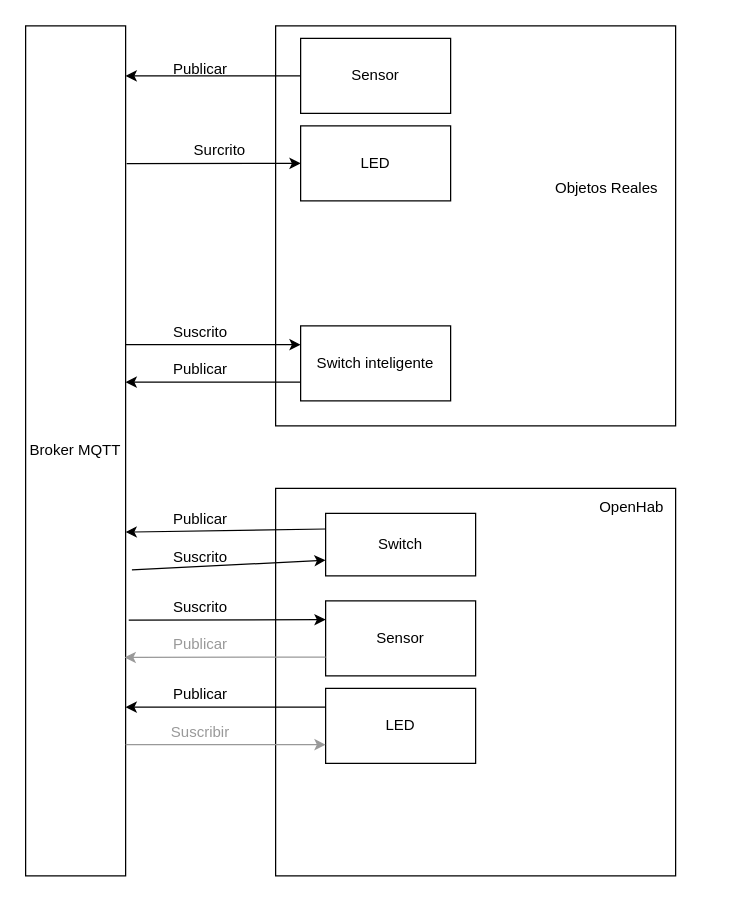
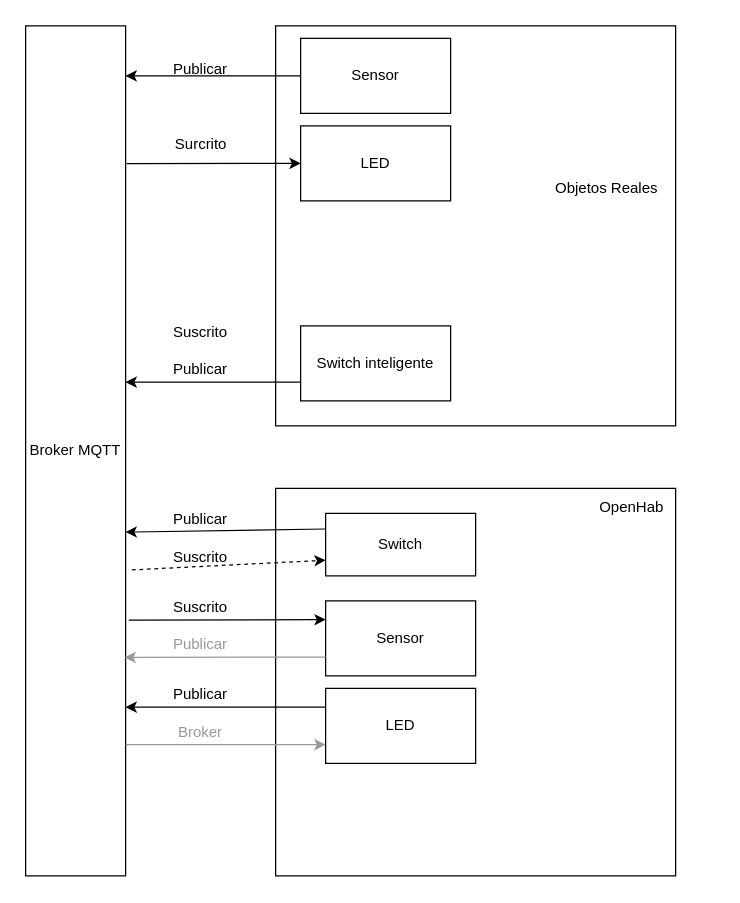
node "Surcrito": moved (219, 151) -> (201, 144)
edge "Broker MQTT" -> "Switch inteligente": removed
edge "Broker MQTT" -> "Switch": style solid -> dashed
node "Suscribir": label "Suscribir" -> "Broker"
